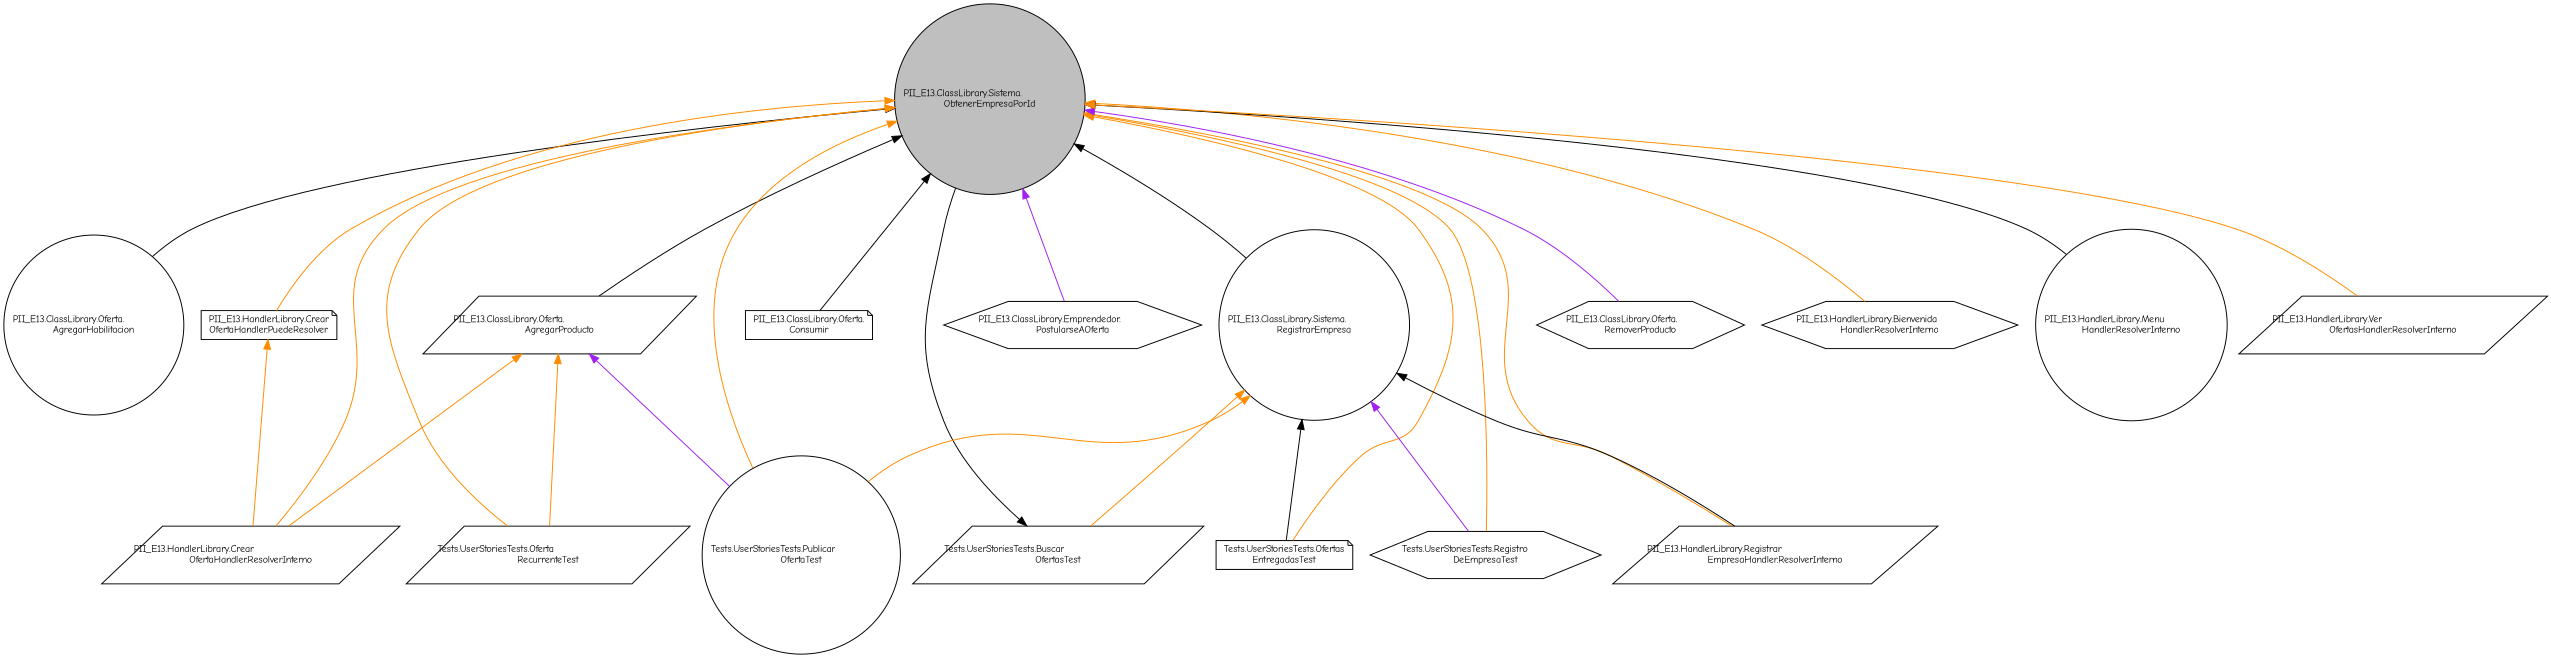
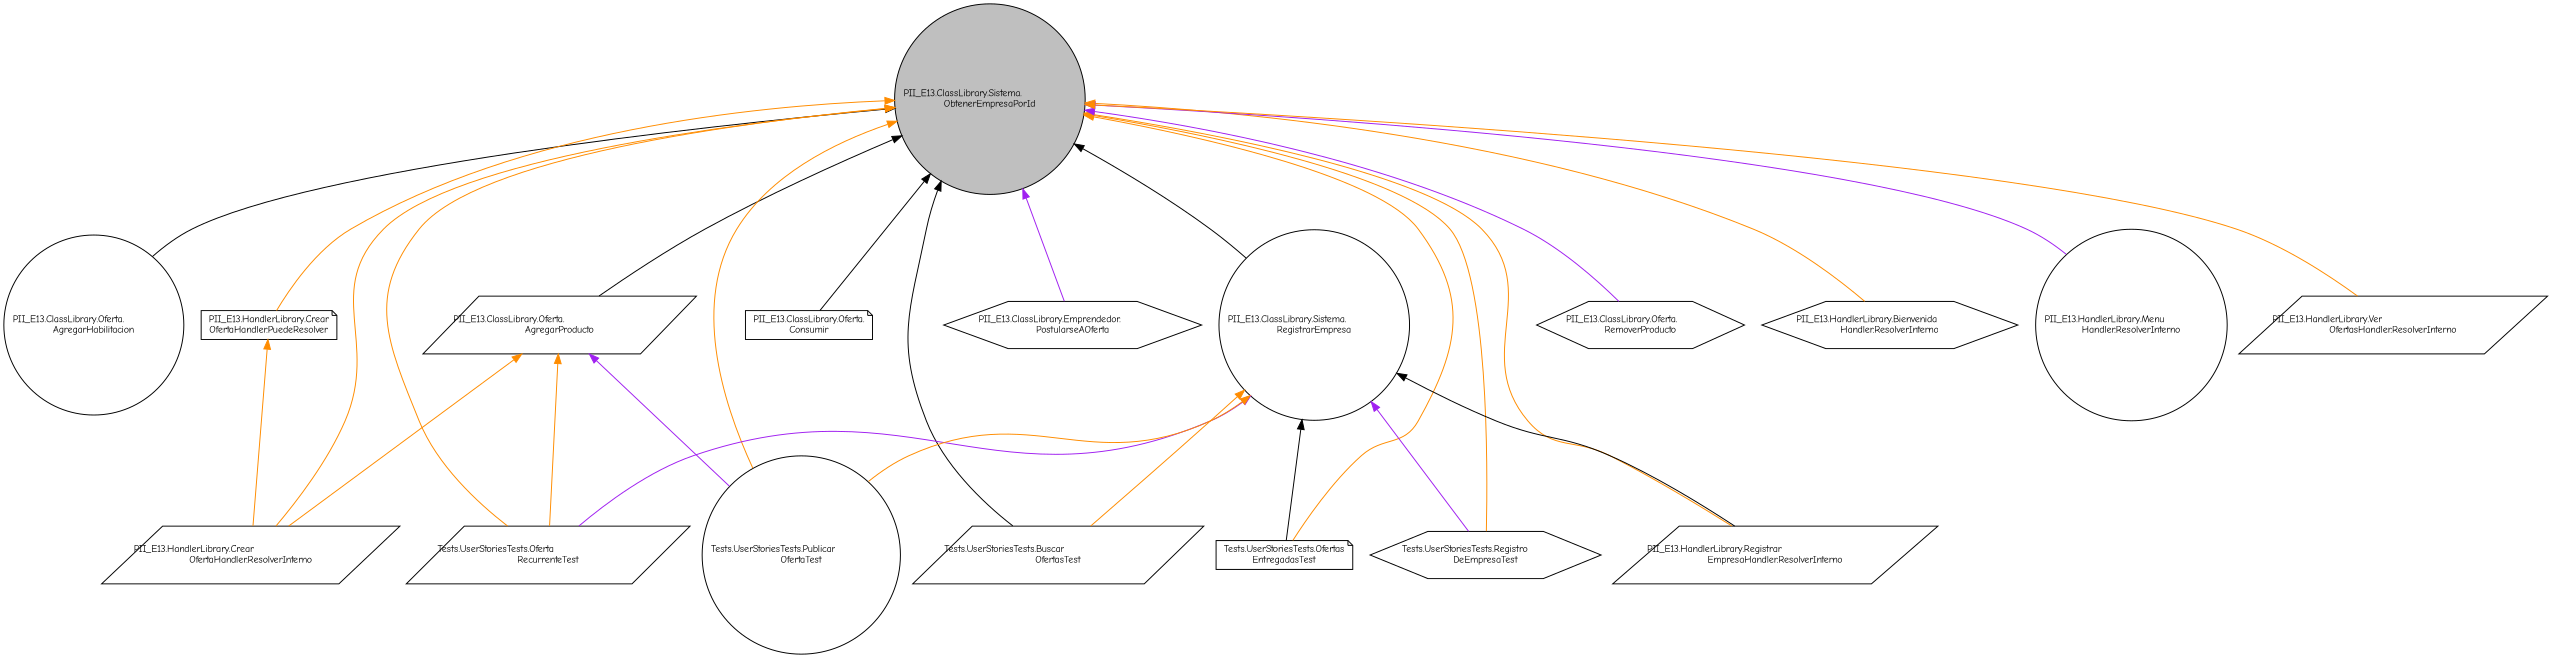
edge "PII_E13.HandlerLibrary.Menu Handler.ResolverInterno" -> "PII_E13.ClassLibrary.Sistema. ObtenerEmpresaPorId": color black -> purple
edge "PII_E13.ClassLibrary.Sistema. ObtenerEmpresaPorId" -> "Tests.UserStoriesTests.Buscar OfertasTest": reversed
edge "Tests.UserStoriesTests.Oferta RecurrenteTest" -> "PII_E13.ClassLibrary.Sistema. RegistrarEmpresa": added
